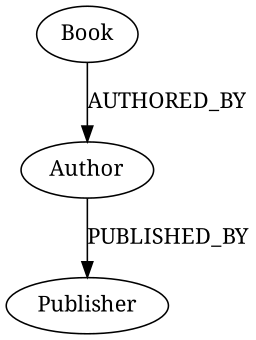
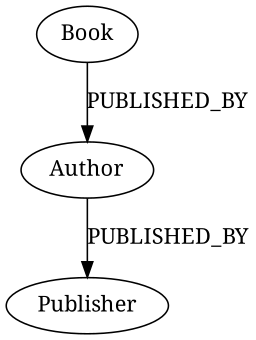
edge "Book" -> "Author": label "AUTHORED_BY" -> "PUBLISHED_BY"
